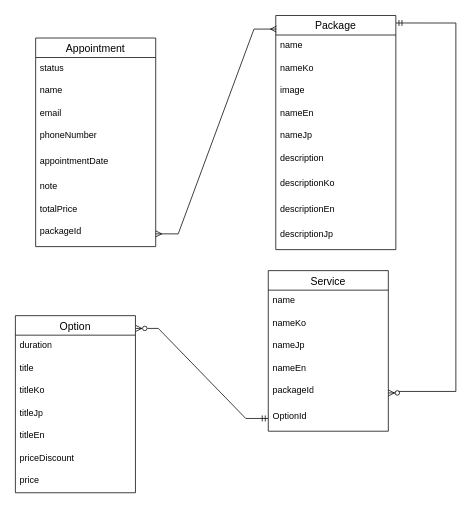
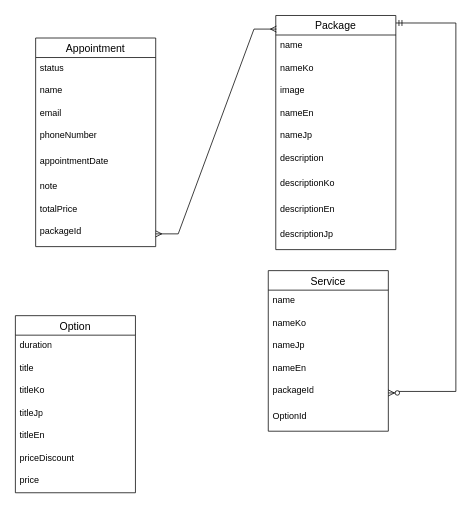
edge "Option" -- "OptionId": removed
